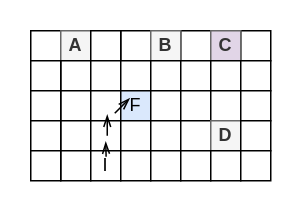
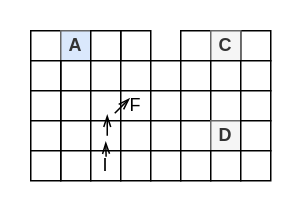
node "A": fillcolor #f5f5f5 -> #dae8fc
node "B": removed
node "C": fillcolor #e1d5e7 -> #f5f5f5
node "F": fillcolor #dae8fc -> #ffffff
